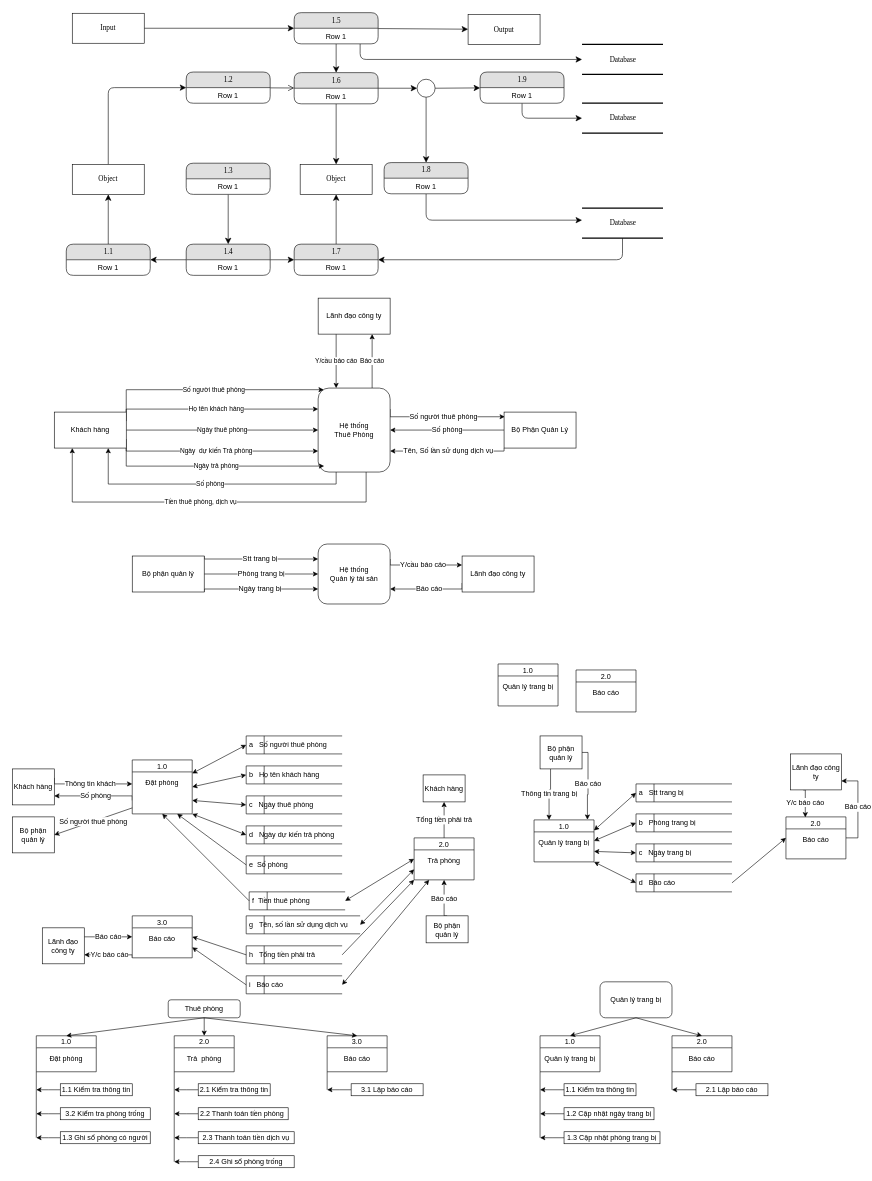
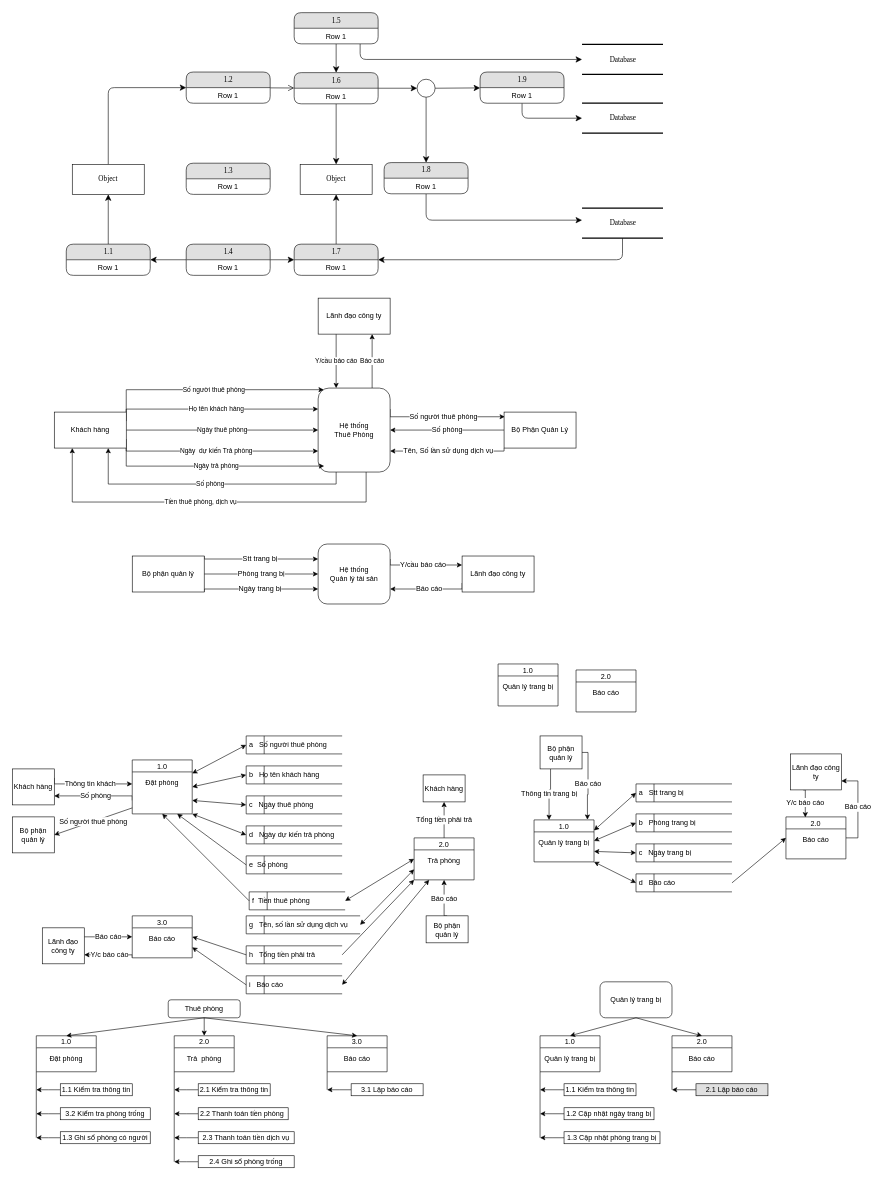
node "Input": removed
edge "Input" -> "1.5": removed
edge "1.5" -> "Output": removed
node "Output": removed
edge "1.3" -> "1.4": removed
node "2.1 Lập báo cáo": fillcolor #ffffff -> #e0e0e0
